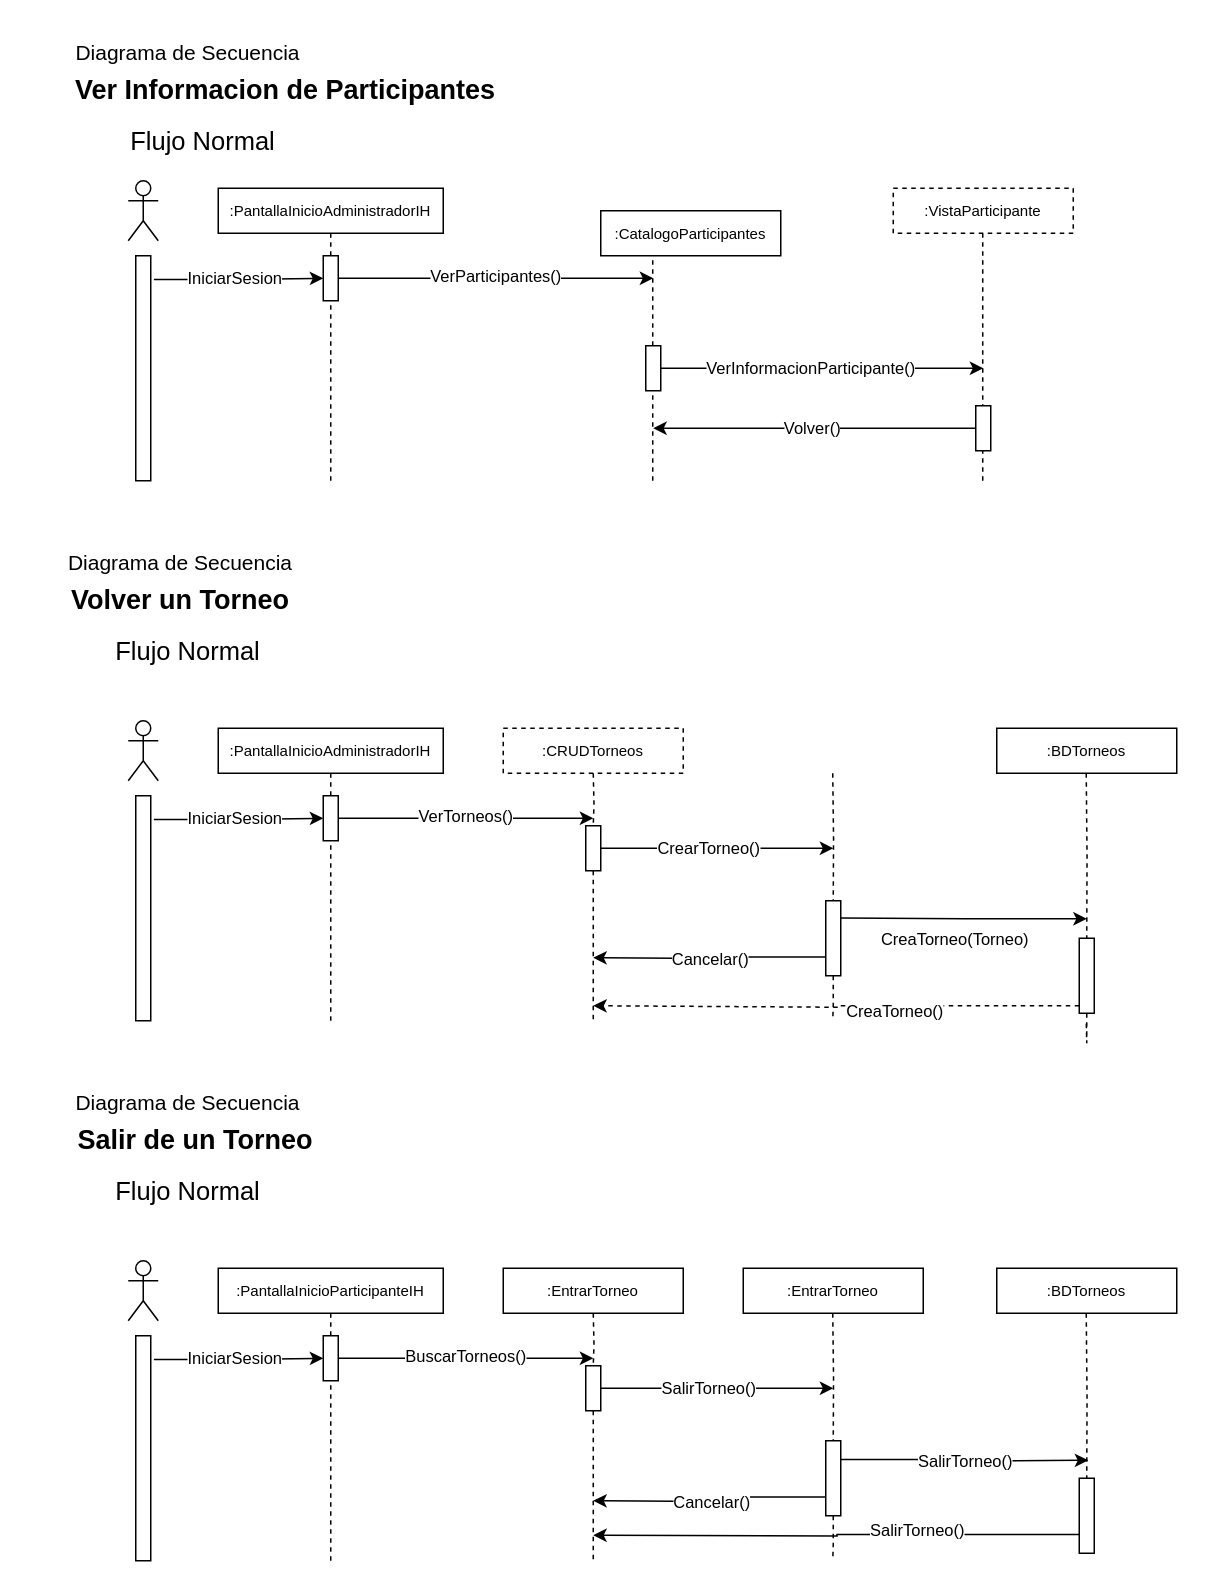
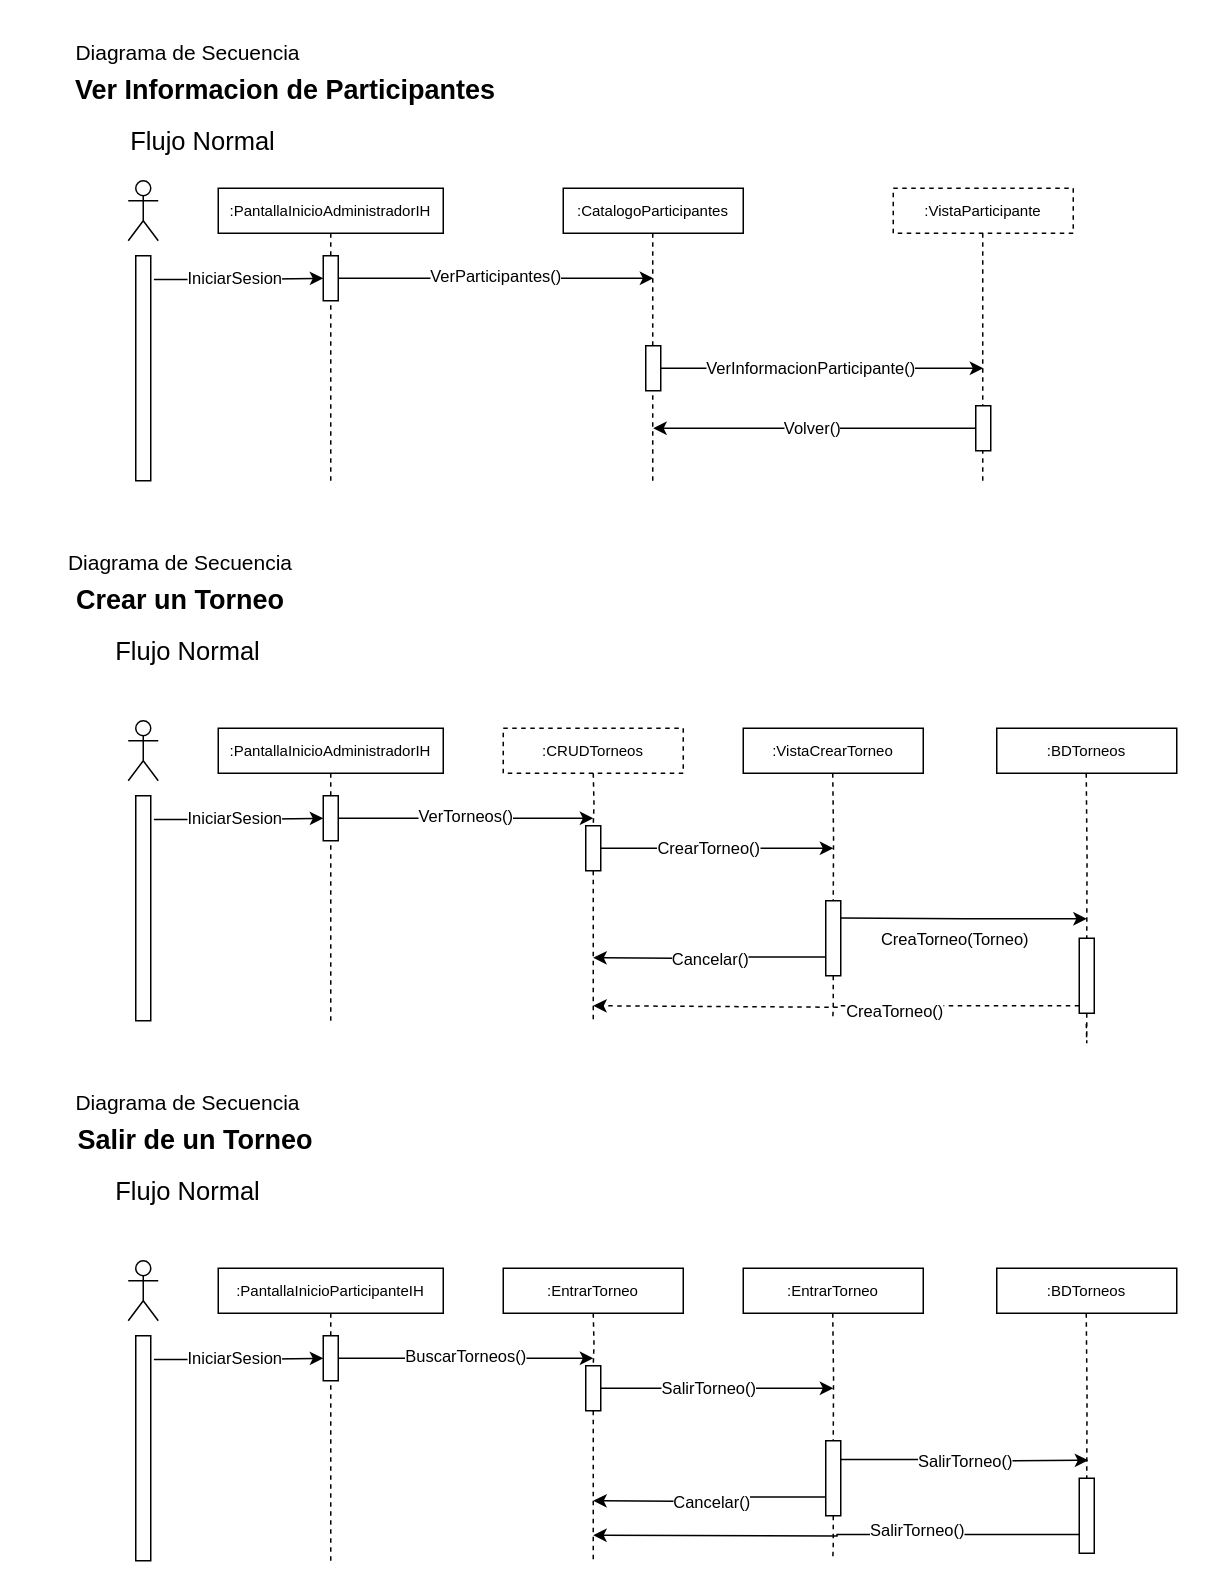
node ":CatalogoParticipantes": moved (691, 233) -> (653, 211)
node "Volver un Torneo": label "Volver un Torneo" -> "Crear un Torneo"
node ":VistaCrearTorneo": added
